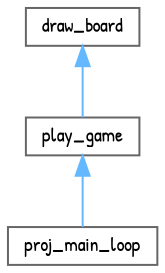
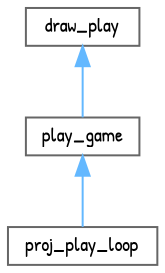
node "draw_board": label "draw_board" -> "draw_play"
node "proj_main_loop": label "proj_main_loop" -> "proj_play_loop"
